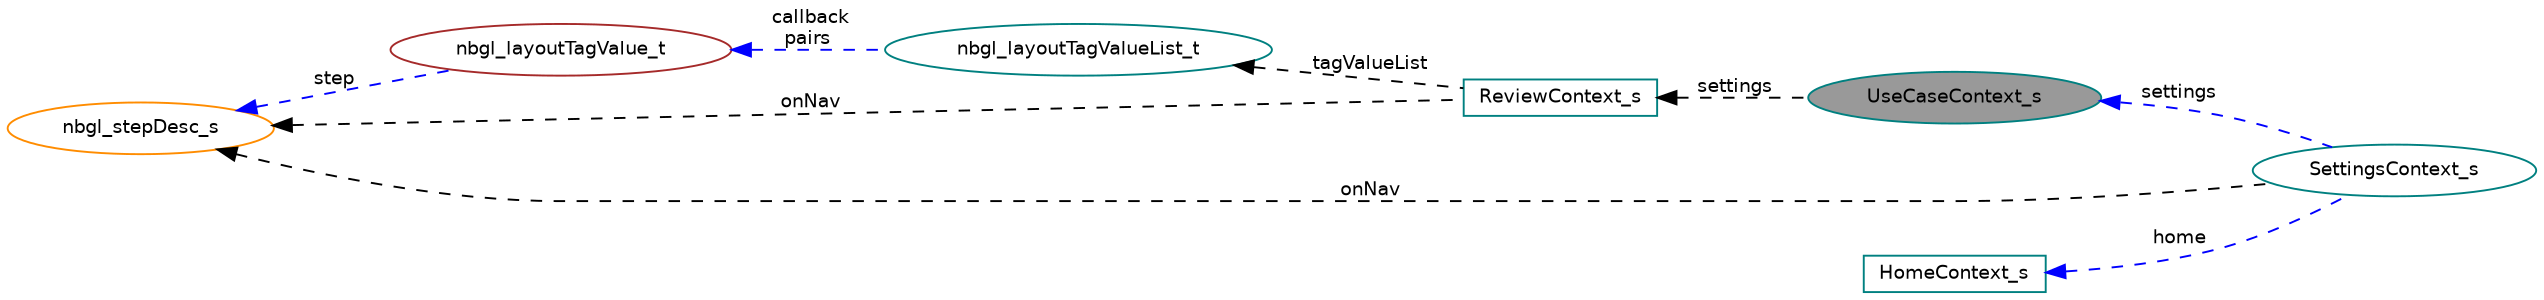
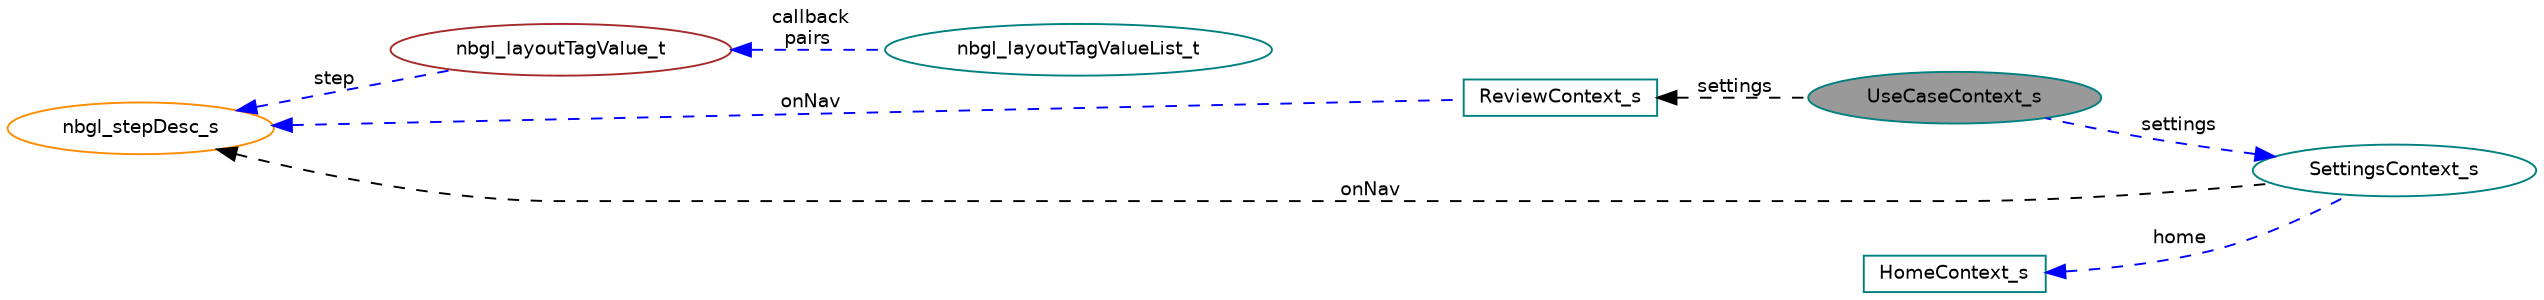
edge "ReviewContext_s" -> "nbgl_layoutTagValueList_t": removed, label "tagValueList"
edge "ReviewContext_s" -> "nbgl_stepDesc_s": color black -> blue
edge "SettingsContext_s" -> "UseCaseContext_s": reversed
